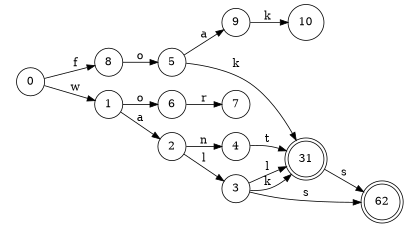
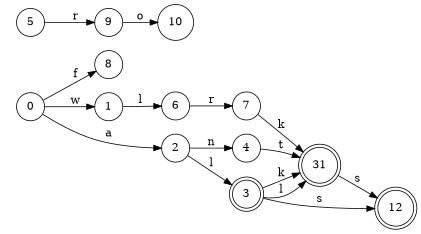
edge "9" -> "10": label "k" -> "o"
edge "5" -> "9": label "a" -> "r"
edge "8" -> "5": removed, label "o"
edge "5" -> "31": now "7" -> "31"
edge "1" -> "6": label "o" -> "l"
edge "1" -> "2": now "0" -> "2"
node "3": shape circle -> doublecircle
node "62": label "62" -> "12"
